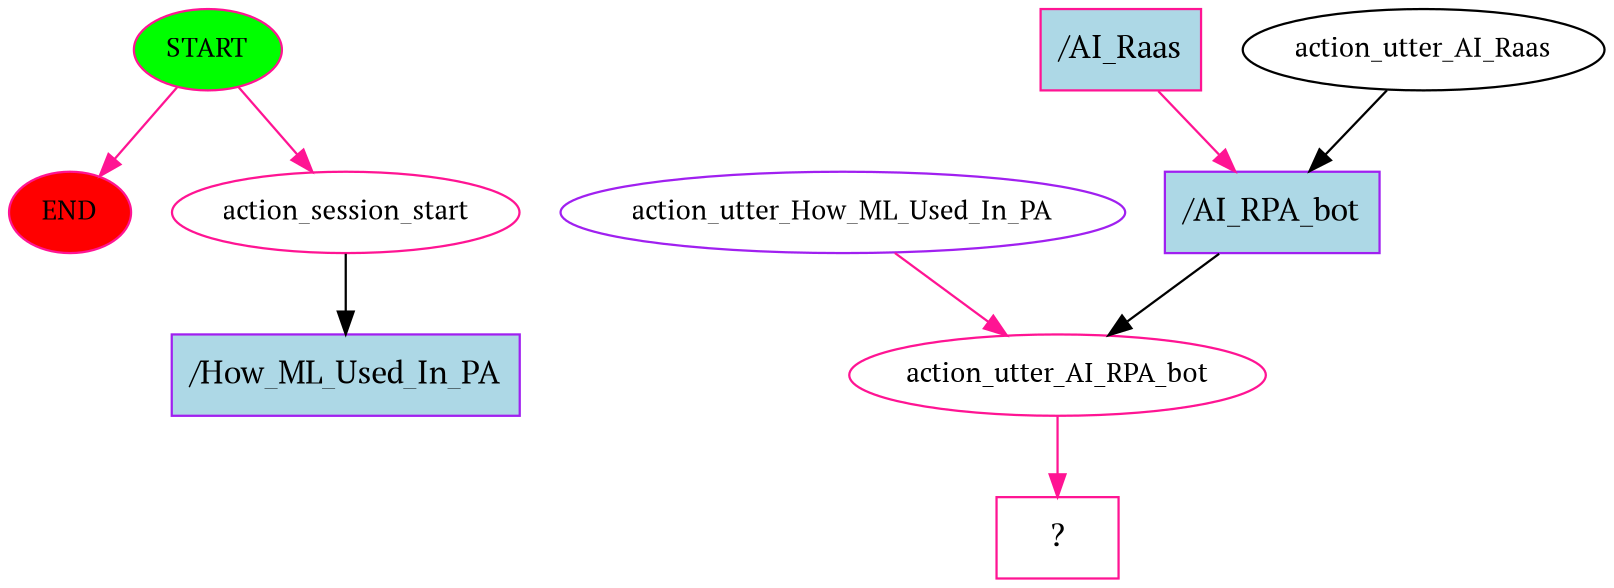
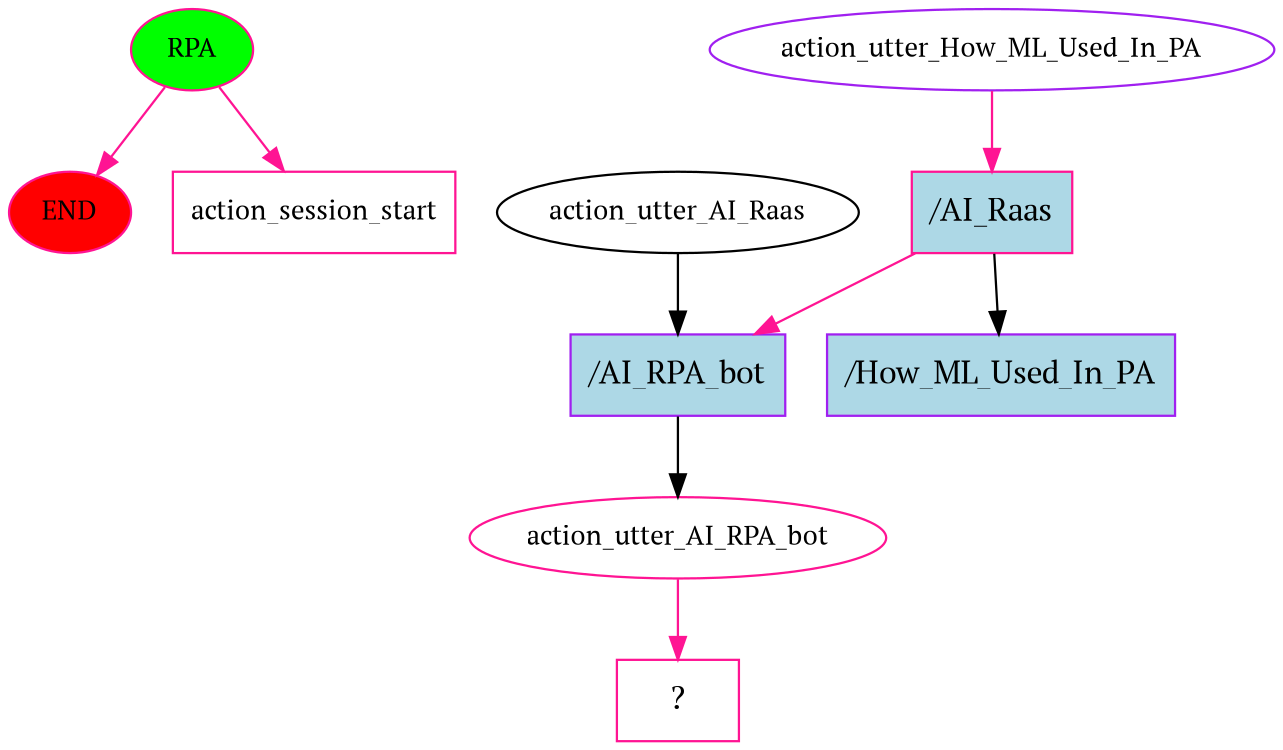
node "START": label "START" -> "RPA"
node "action_session_start": shape ellipse -> box
edge "action_session_start" -> "/How_ML_Used_In_PA": now "/AI_Raas" -> "/How_ML_Used_In_PA"
edge "action_utter_How_ML_Used_In_PA" -> "action_utter_AI_RPA_bot": now "action_utter_How_ML_Used_In_PA" -> "/AI_Raas"
